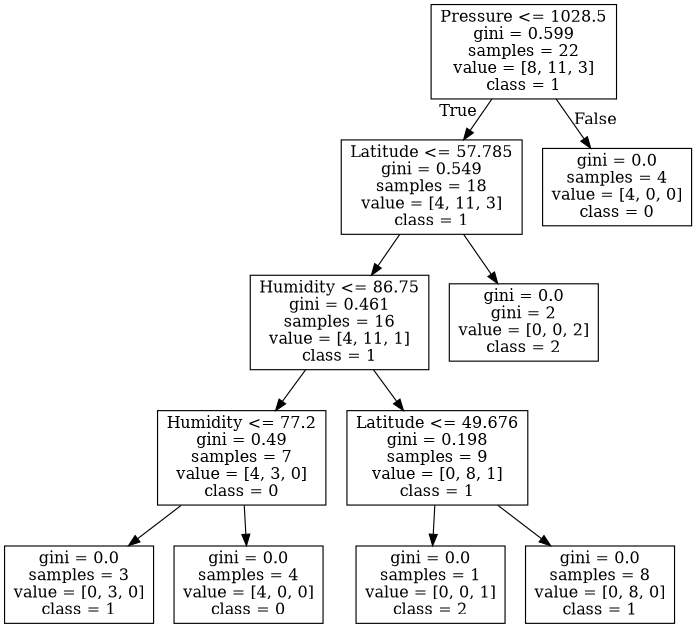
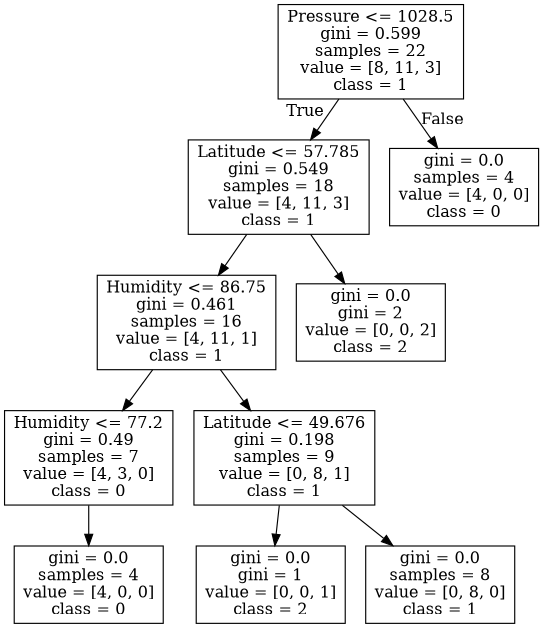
node "gini = 0.0 samples = 3 value = [0, 3, 0] class = 1": removed
node "gini = 0.0 samples = 1 value = [0, 0, 1] class = 2": label "gini = 0.0 samples = 1 value = [0, 0, 1] class = 2" -> "gini = 0.0 gini = 1 value = [0, 0, 1] class = 2"
